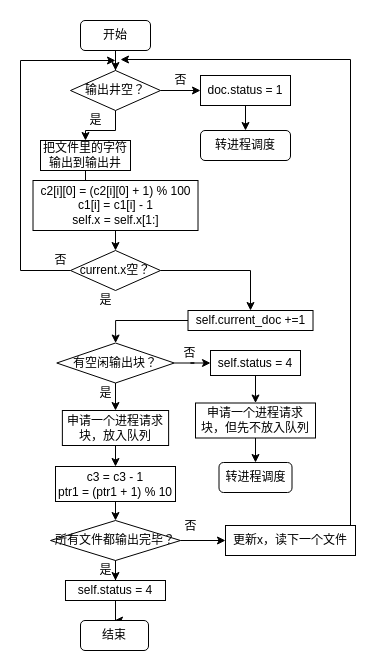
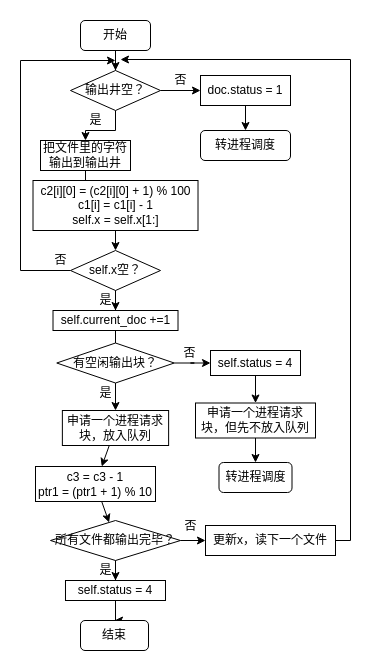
node "current.x空？": label "current.x空？" -> "self.x空？"
node "self.current_doc +=1": moved (251, 321) -> (116, 321)
node "c3 = c3 - 1 ptr1 = (ptr1 + 1) % 10": moved (116, 484) -> (96, 484)
node "更新x，读下一个文件": moved (291, 541) -> (271, 541)
